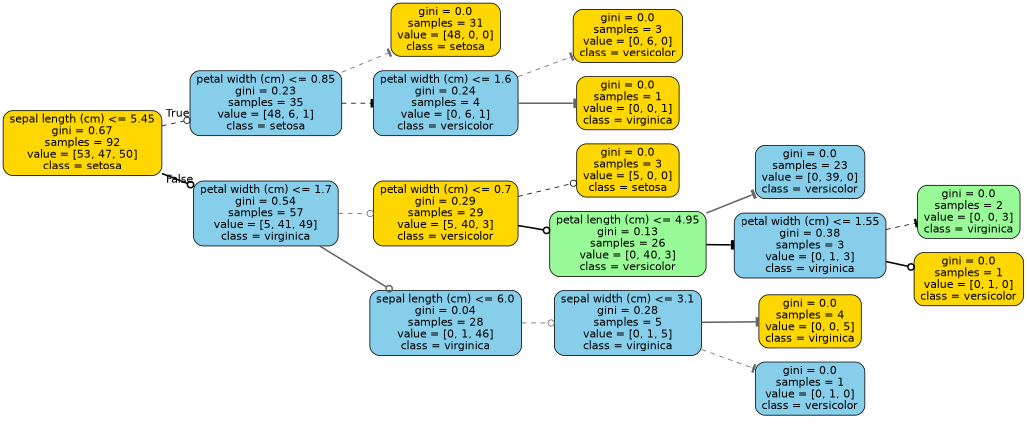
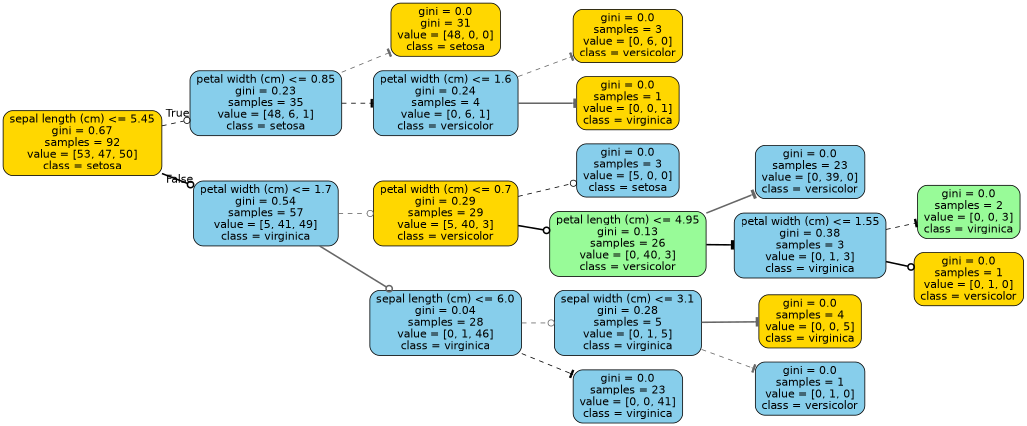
node "gini = 0.0 samples = 31 value = [48, 0, 0] class = setosa": label "gini = 0.0 samples = 31 value = [48, 0, 0] class = setosa" -> "gini = 0.0 gini = 31 value = [48, 0, 0] class = setosa"
node "gini = 0.0 samples = 3 value = [5, 0, 0] class = setosa": fillcolor gold -> skyblue
node "gini = 0.0 samples = 23 value = [0, 0, 41] class = virginica": added
